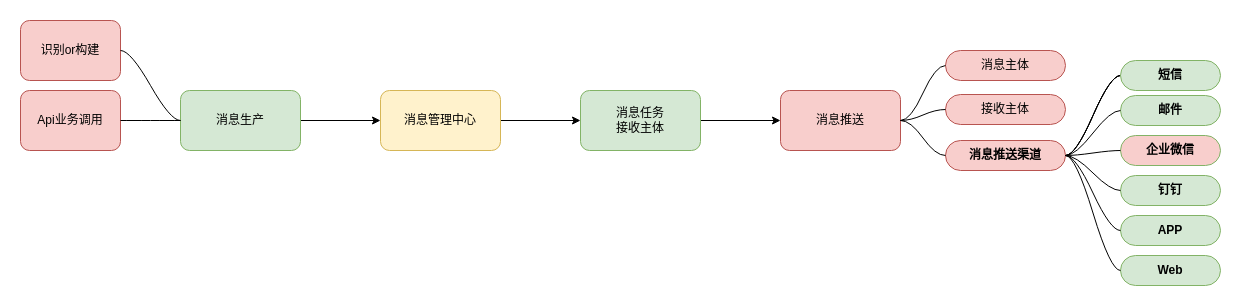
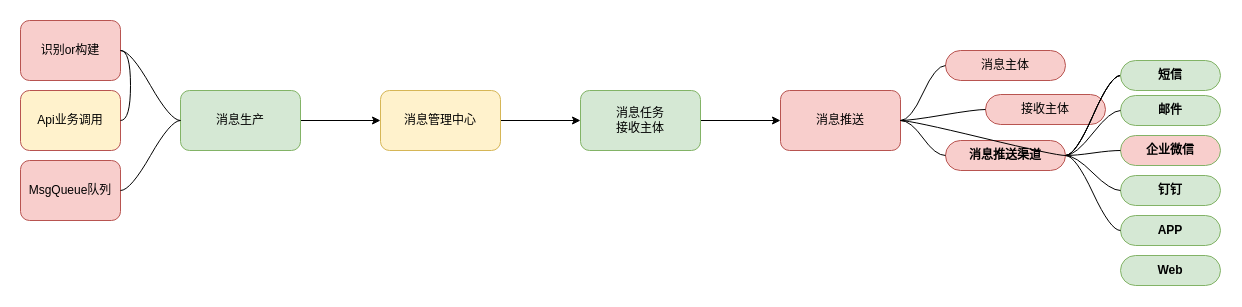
node "接收主体": moved (1006, 110) -> (1046, 110)
node "Api业务调用": fillcolor #f8cecc -> #fff2cc
edge "Api业务调用" -- "消息生产": now "Api业务调用" -- "识别or构建"
edge "消息生产" -- "MsgQueue队列": added
node "MsgQueue队列": added
edge "消息推送渠道" -- "Web": now "消息推送渠道" -- "消息推送"
